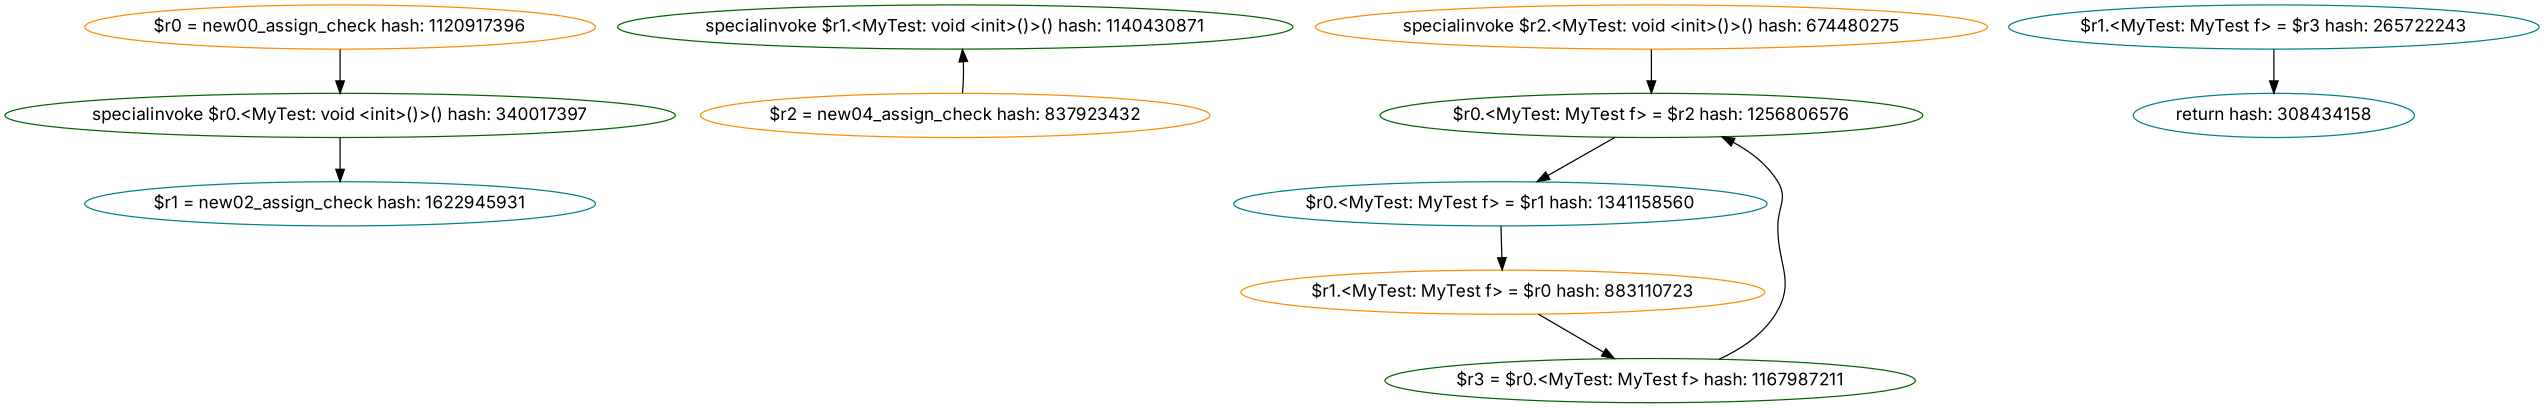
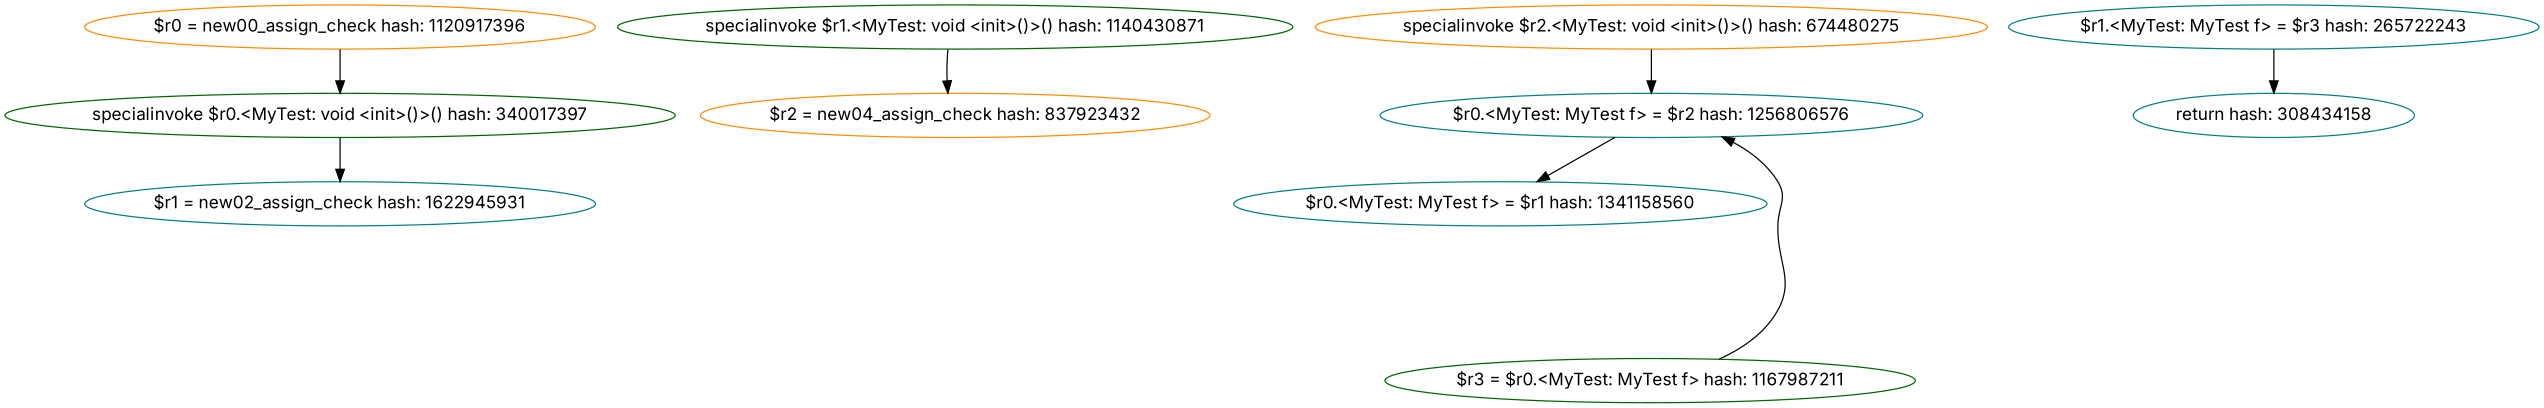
edge "$r2 = new04_assign_check hash: 837923432" -> "specialinvoke $r1.<MyTest: void <init>()>() hash: 1140430871": reversed
node "$r0.<MyTest: MyTest f> = $r2 hash: 1256806576": color darkgreen -> teal
node "$r1.<MyTest: MyTest f> = $r0 hash: 883110723": removed
